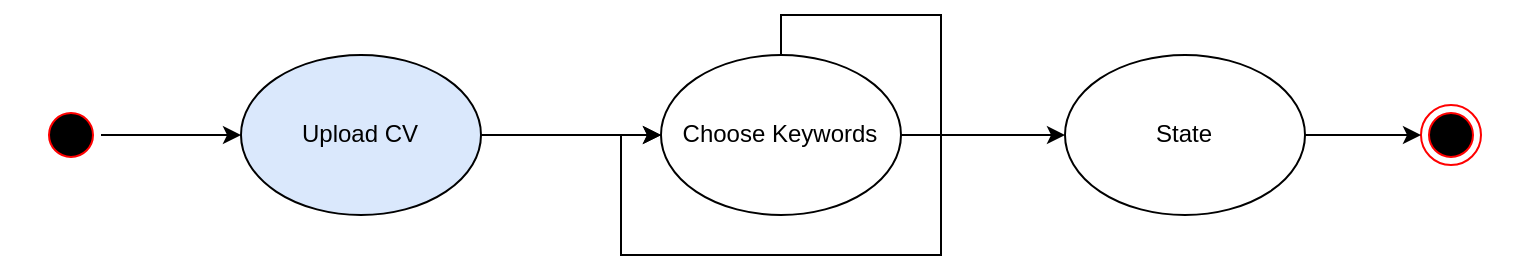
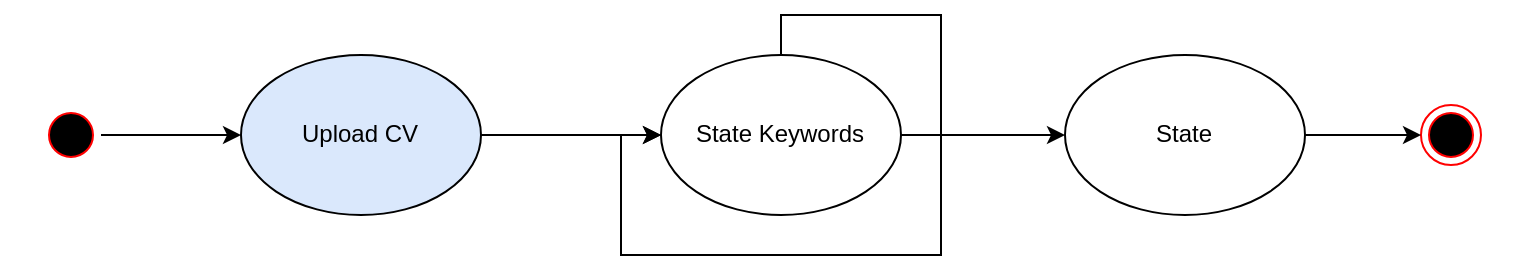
node "Choose Keywords": label "Choose Keywords" -> "State Keywords"
